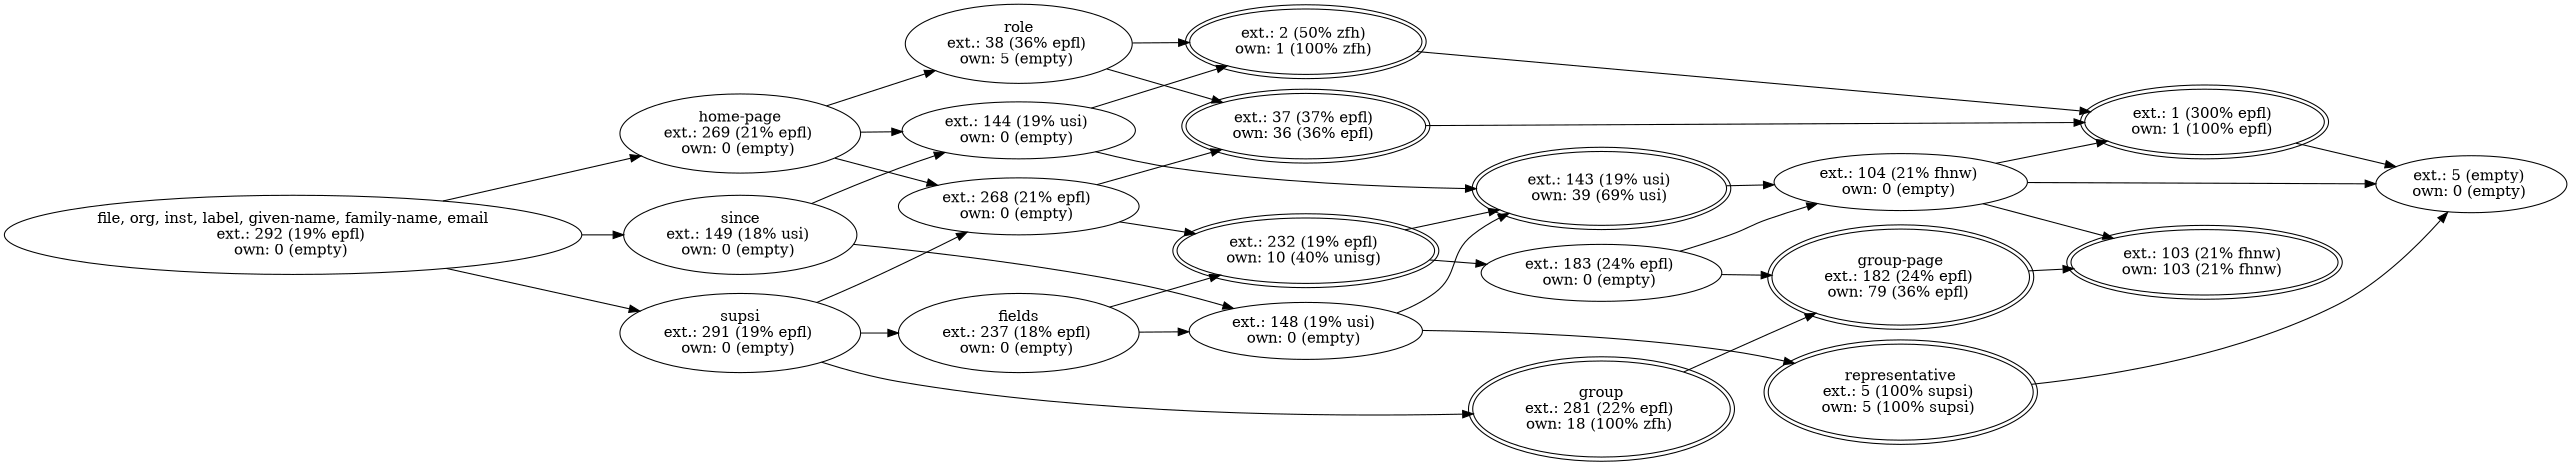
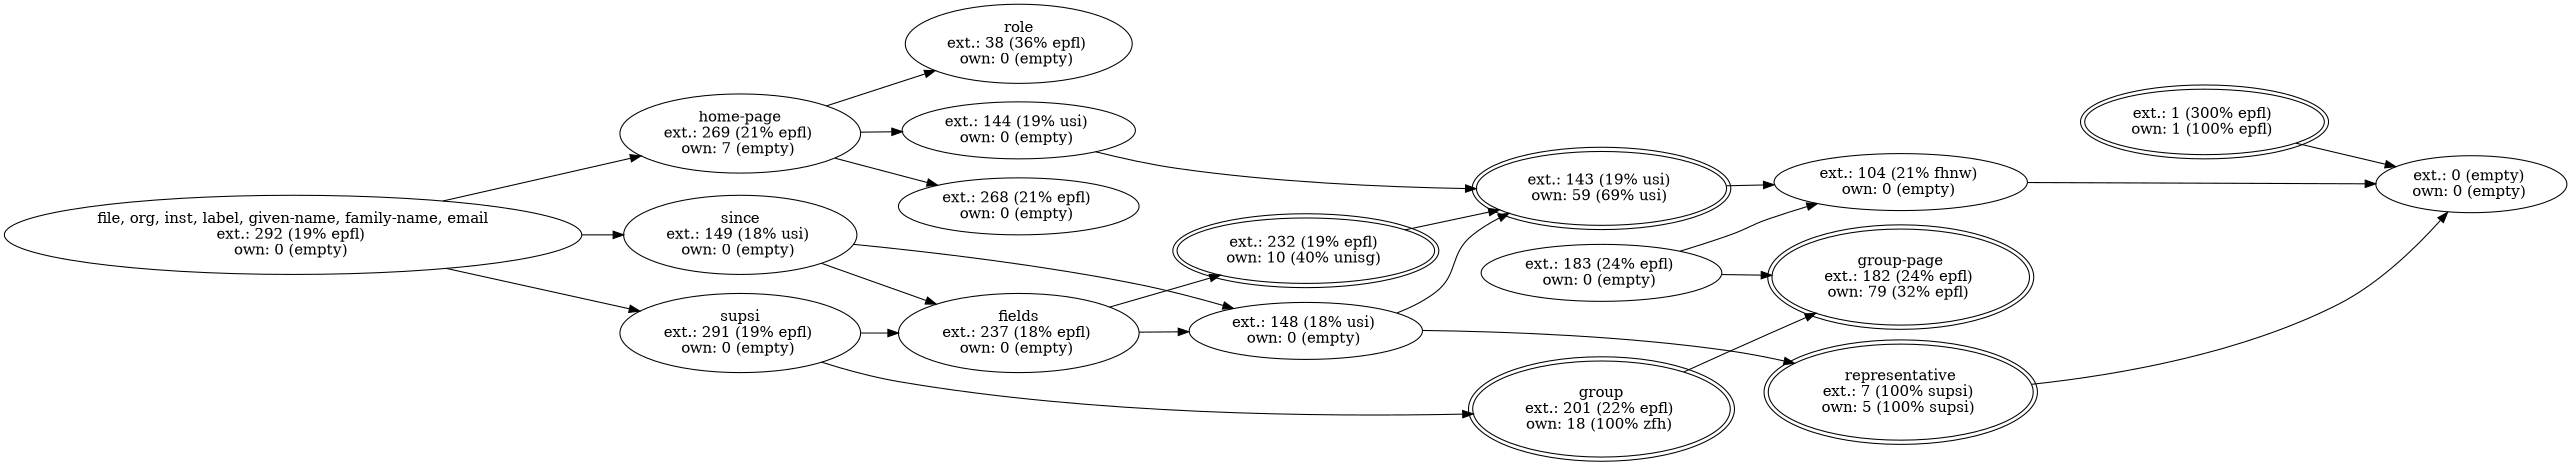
node "ext.: 2 (50% zfh) own: 1 (100% zfh)": removed
node "role ext.: 38 (36% epfl) own: 5 (empty)": label "role ext.: 38 (36% epfl) own: 5 (empty)" -> "role ext.: 38 (36% epfl) own: 0 (empty)"
node "ext.: 37 (37% epfl) own: 36 (36% epfl)": removed
node "home-page ext.: 269 (21% epfl) own: 0 (empty)": label "home-page ext.: 269 (21% epfl) own: 0 (empty)" -> "home-page ext.: 269 (21% epfl) own: 7 (empty)"
edge "ext.: 104 (21% fhnw) own: 0 (empty)" -> "ext.: 1 (300% epfl) own: 1 (100% epfl)": removed
edge "since ext.: 149 (18% usi) own: 0 (empty)" -> "ext.: 144 (19% usi) own: 0 (empty)": now "since ext.: 149 (18% usi) own: 0 (empty)" -> "fields ext.: 237 (18% epfl) own: 0 (empty)"
node "ext.: 5 (empty) own: 0 (empty)": label "ext.: 5 (empty) own: 0 (empty)" -> "ext.: 0 (empty) own: 0 (empty)"
node "ext.: 143 (19% usi) own: 39 (69% usi)": label "ext.: 143 (19% usi) own: 39 (69% usi)" -> "ext.: 143 (19% usi) own: 59 (69% usi)"
edge "ext.: 268 (21% epfl) own: 0 (empty)" -> "ext.: 232 (19% epfl) own: 10 (40% unisg)": removed
edge "ext.: 232 (19% epfl) own: 10 (40% unisg)" -> "ext.: 183 (24% epfl) own: 0 (empty)": removed
node "ext.: 103 (21% fhnw) own: 103 (21% fhnw)": removed
edge "supsi ext.: 291 (19% epfl) own: 0 (empty)" -> "ext.: 268 (21% epfl) own: 0 (empty)": removed
node "group-page ext.: 182 (24% epfl) own: 79 (36% epfl)": label "group-page ext.: 182 (24% epfl) own: 79 (36% epfl)" -> "group-page ext.: 182 (24% epfl) own: 79 (32% epfl)"
node "ext.: 148 (19% usi) own: 0 (empty)": label "ext.: 148 (19% usi) own: 0 (empty)" -> "ext.: 148 (18% usi) own: 0 (empty)"
node "representative ext.: 5 (100% supsi) own: 5 (100% supsi)": label "representative ext.: 5 (100% supsi) own: 5 (100% supsi)" -> "representative ext.: 7 (100% supsi) own: 5 (100% supsi)"
node "group ext.: 281 (22% epfl) own: 18 (100% zfh)": label "group ext.: 281 (22% epfl) own: 18 (100% zfh)" -> "group ext.: 201 (22% epfl) own: 18 (100% zfh)"
